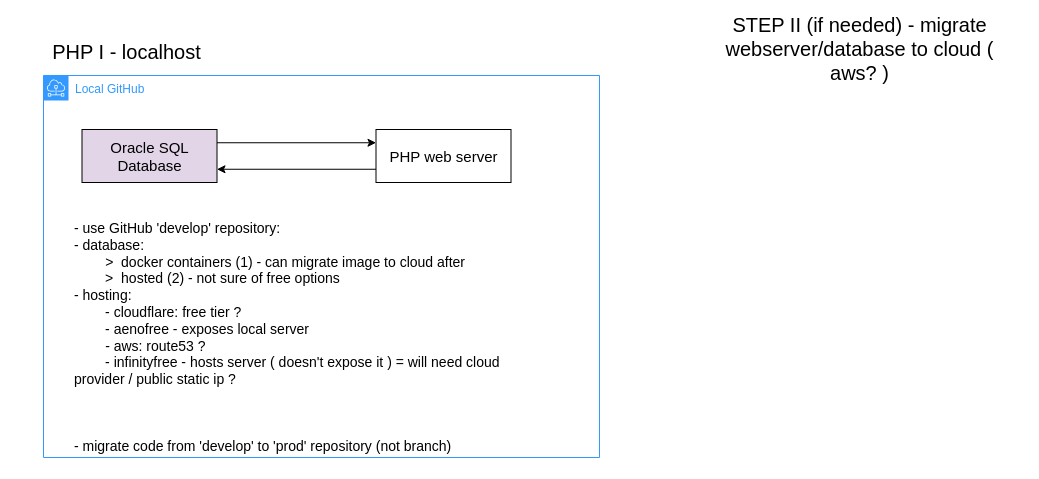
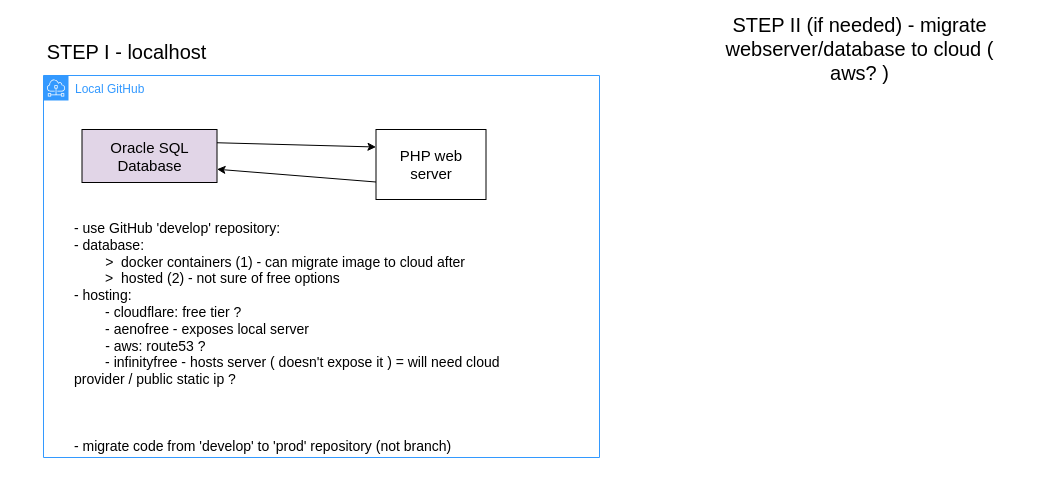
node "PHP I - localhost": label "PHP I - localhost" -> "STEP I - localhost"
node "PHP web server": size 135x53 -> 110x70
